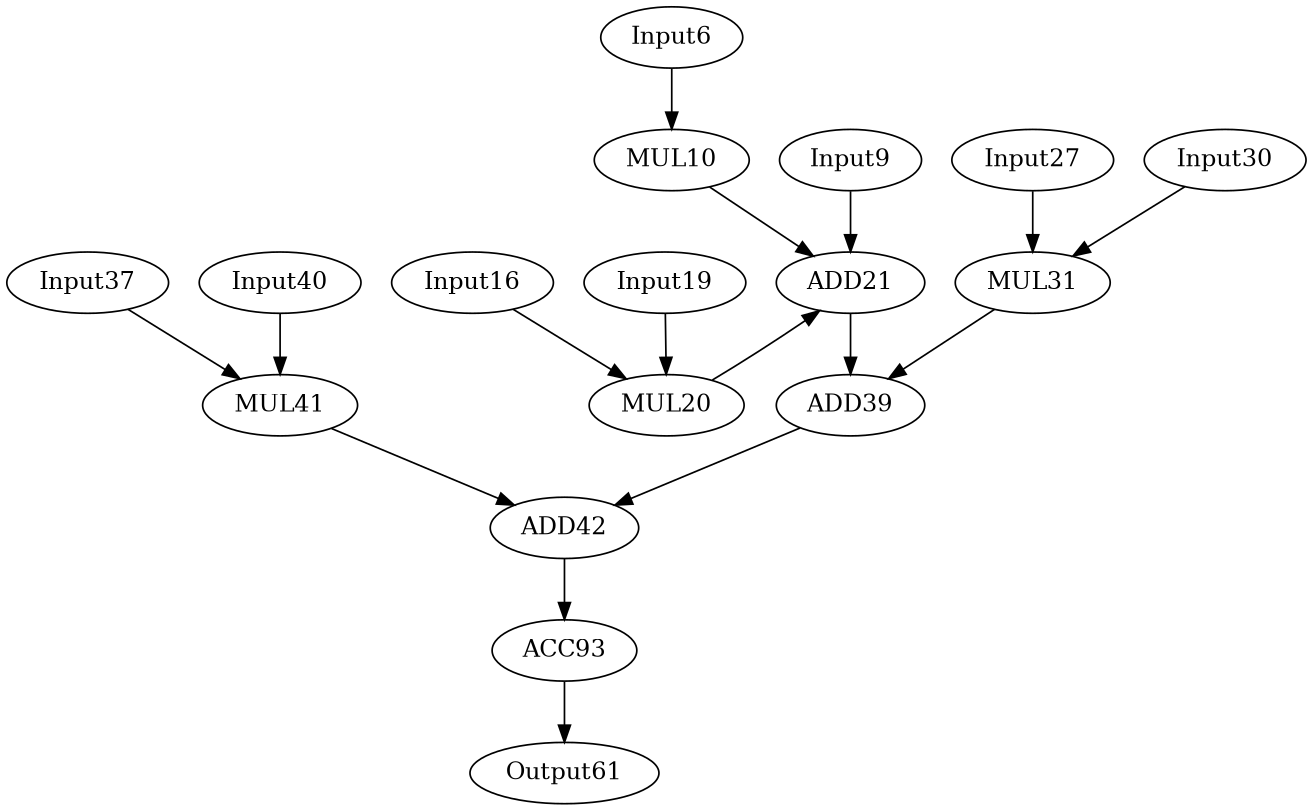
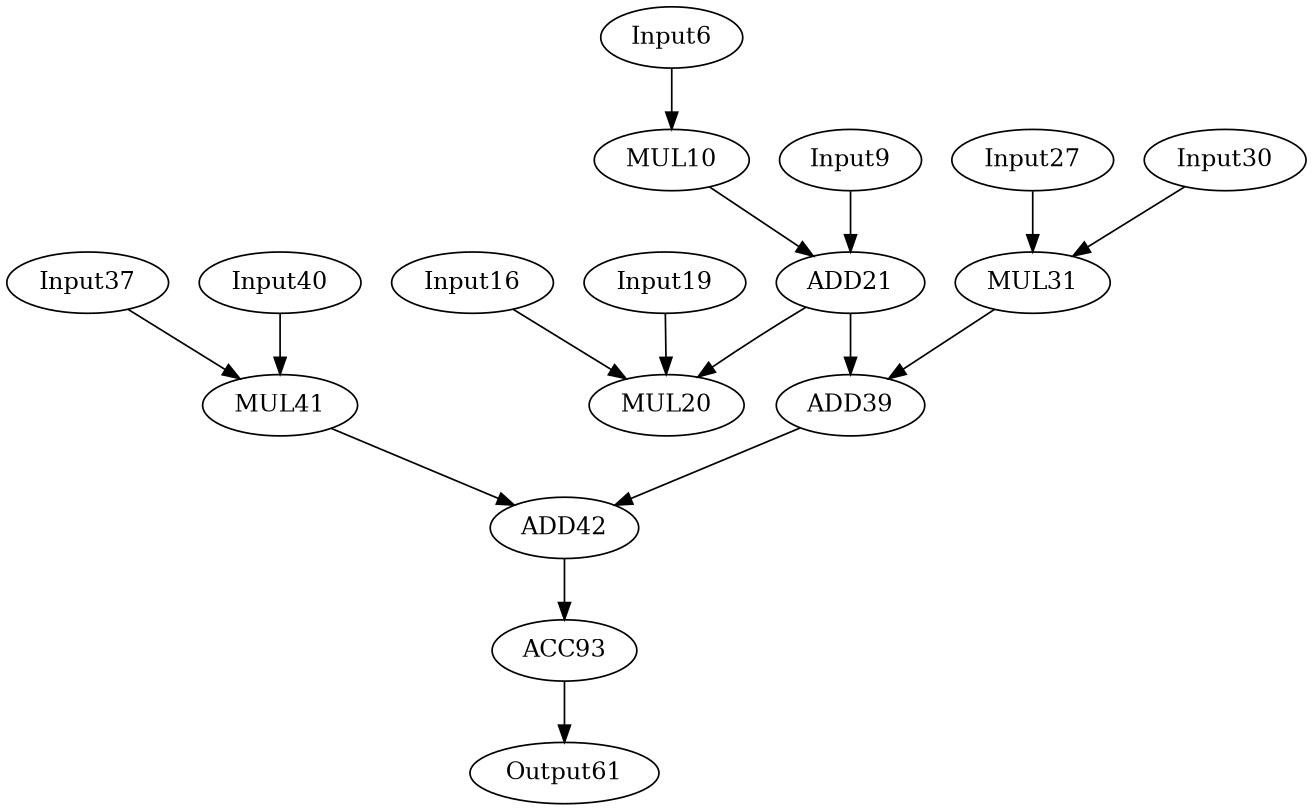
edge "MUL20" -> "ADD21": reversed
